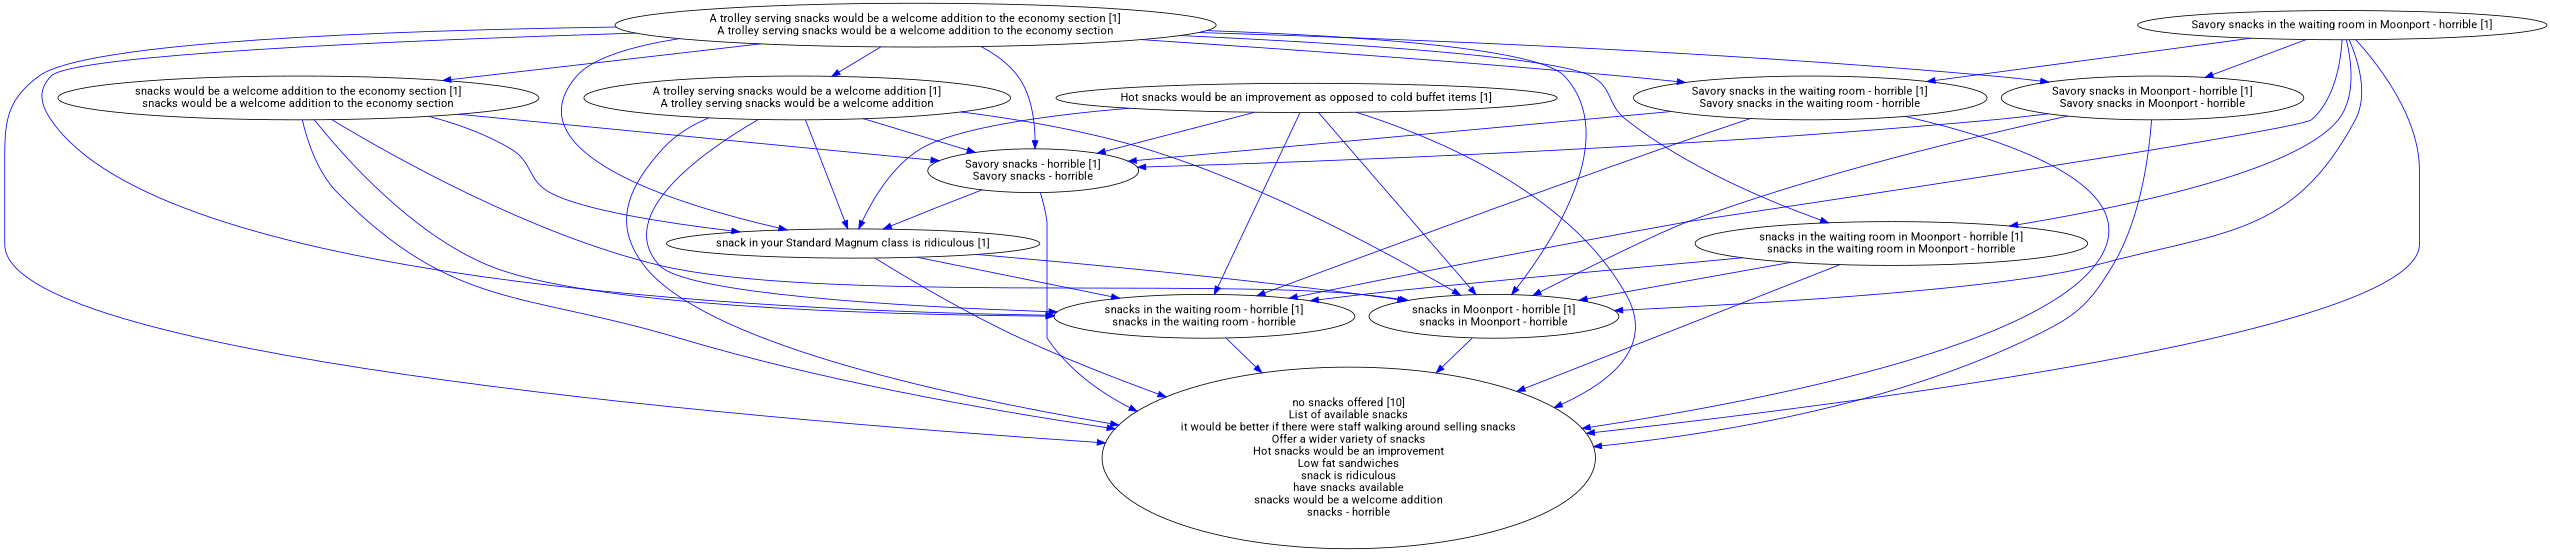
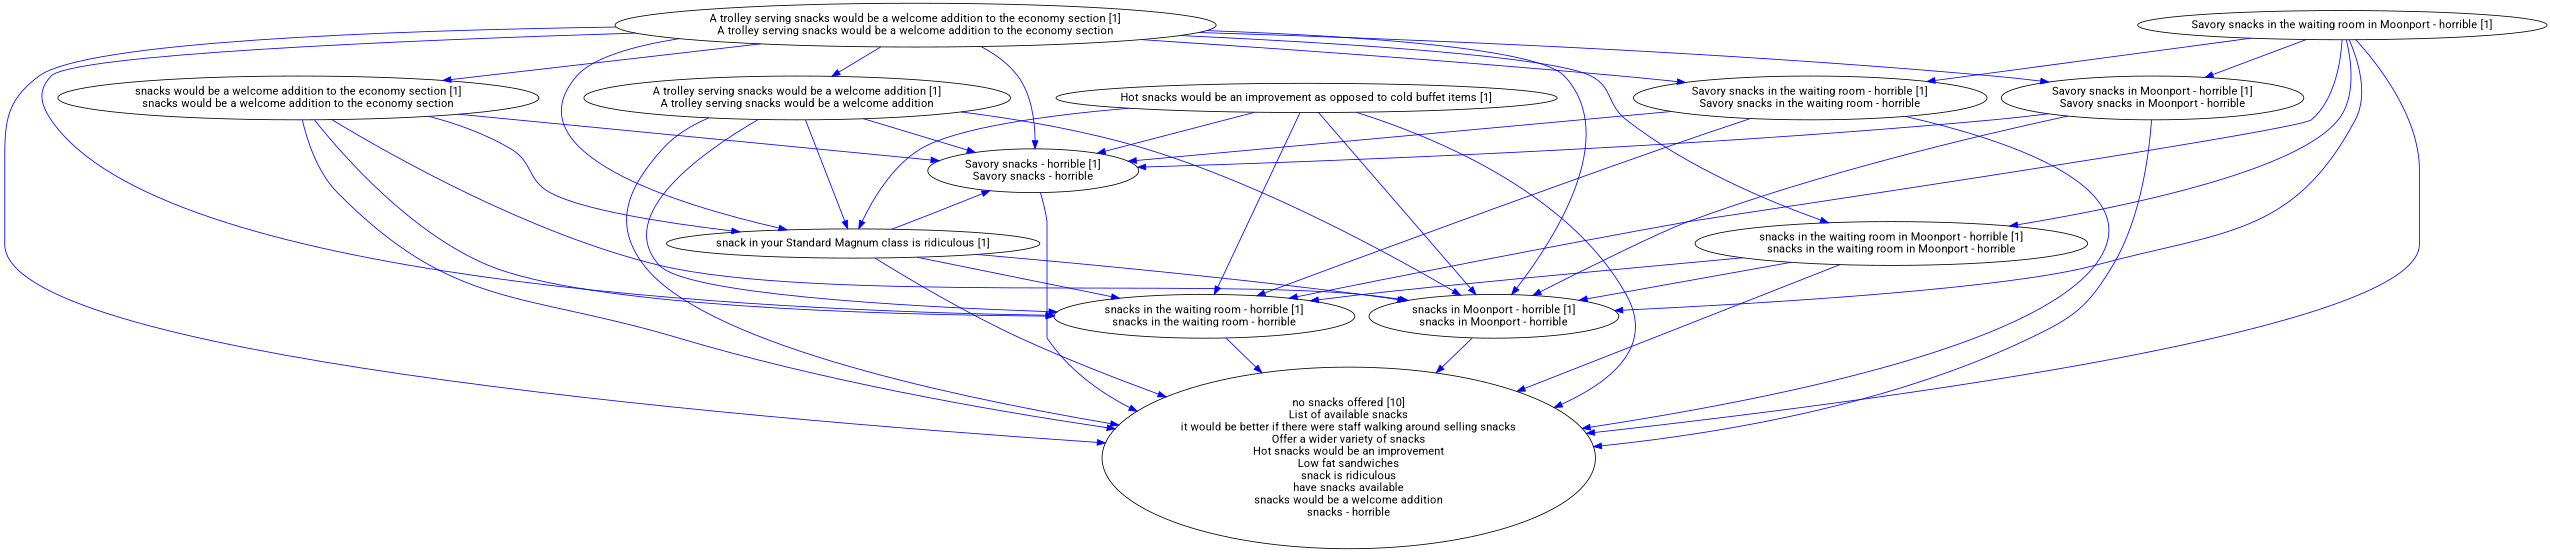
edge "Savory snacks - horrible [1] Savory snacks - horrible" -> "snack in your Standard Magnum class is ridiculous [1]": reversed
